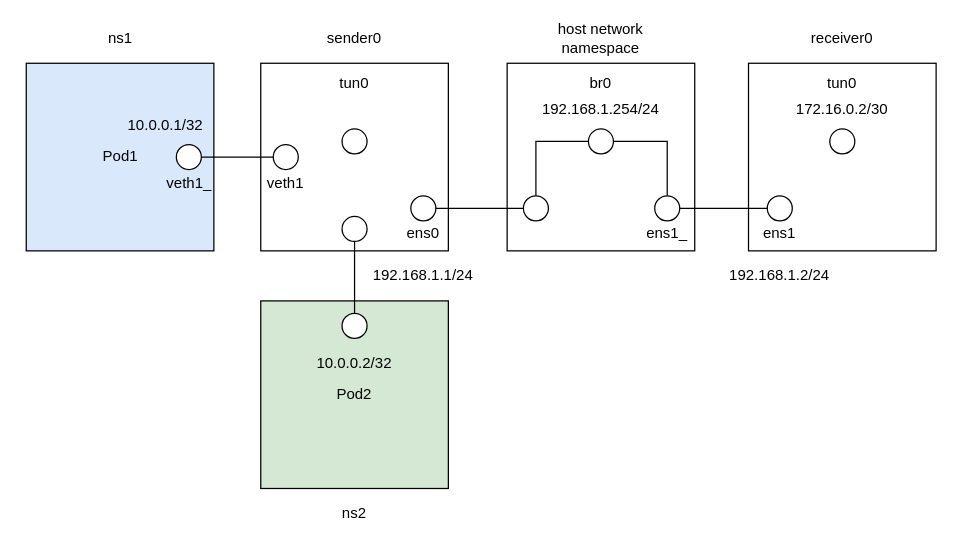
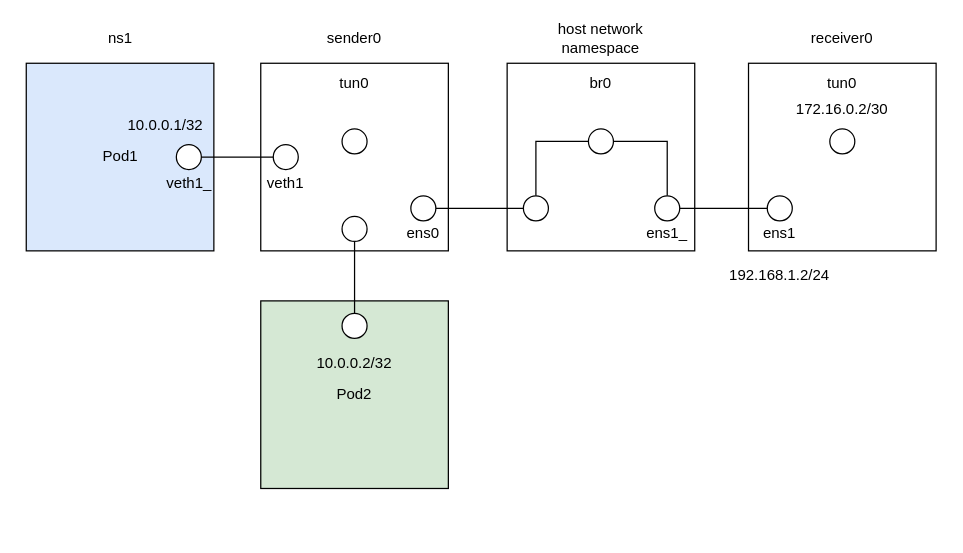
node "192.168.1.254/24": removed
node "192.168.1.1/24": removed
node "ns2": removed
